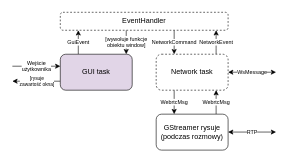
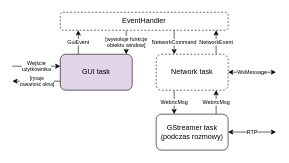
node "GStreamer rysuje (podczas rozmowy)": label "GStreamer rysuje (podczas rozmowy)" -> "GStreamer task (podczas rozmowy)"
